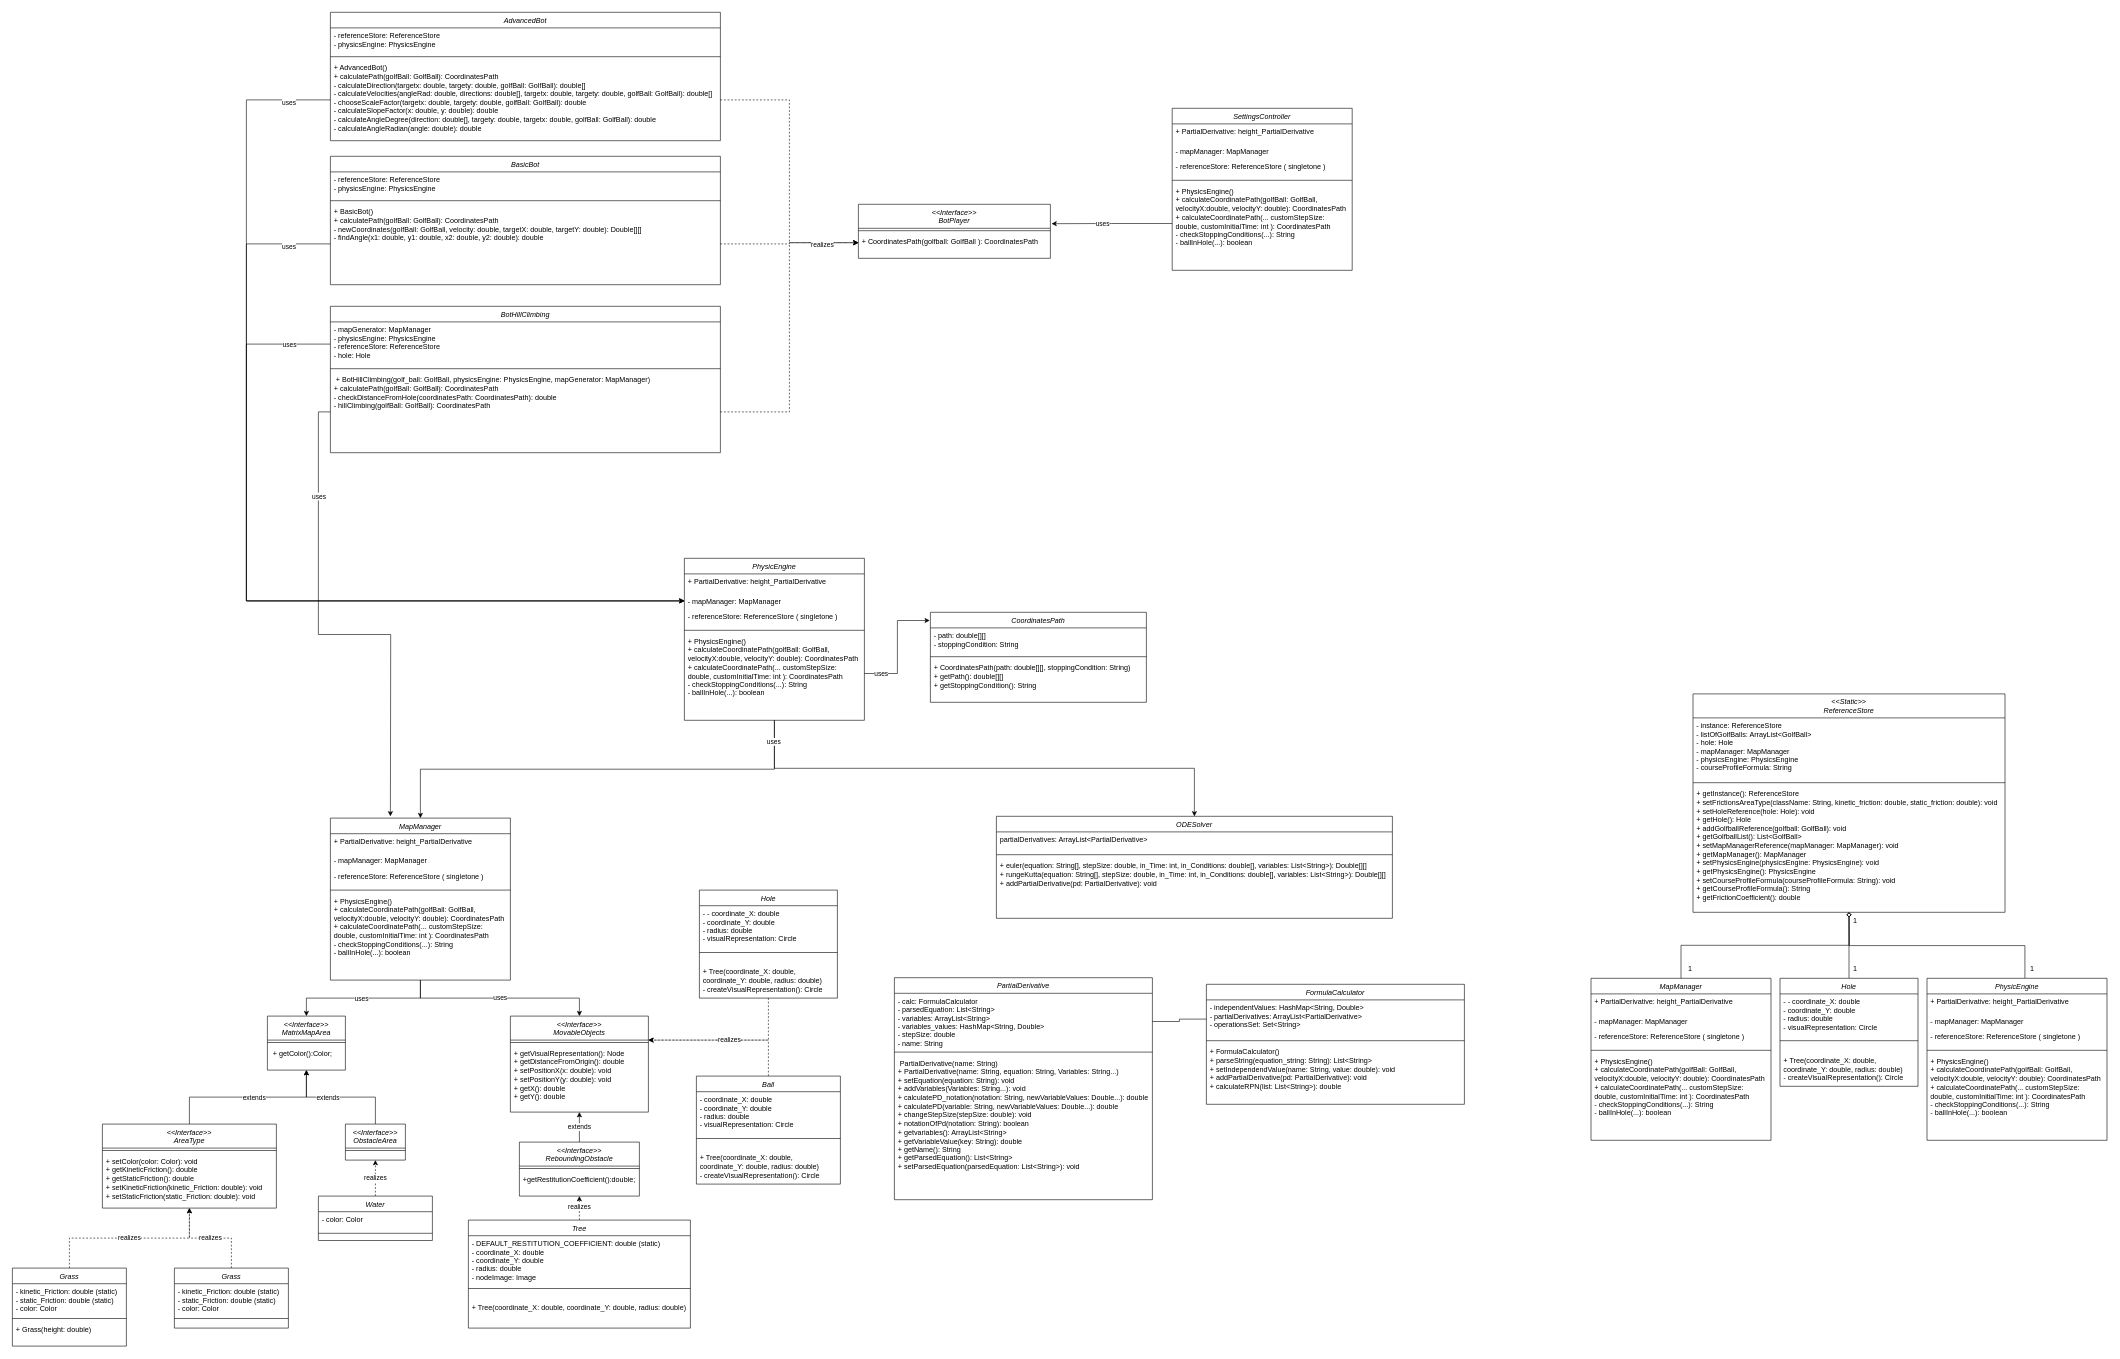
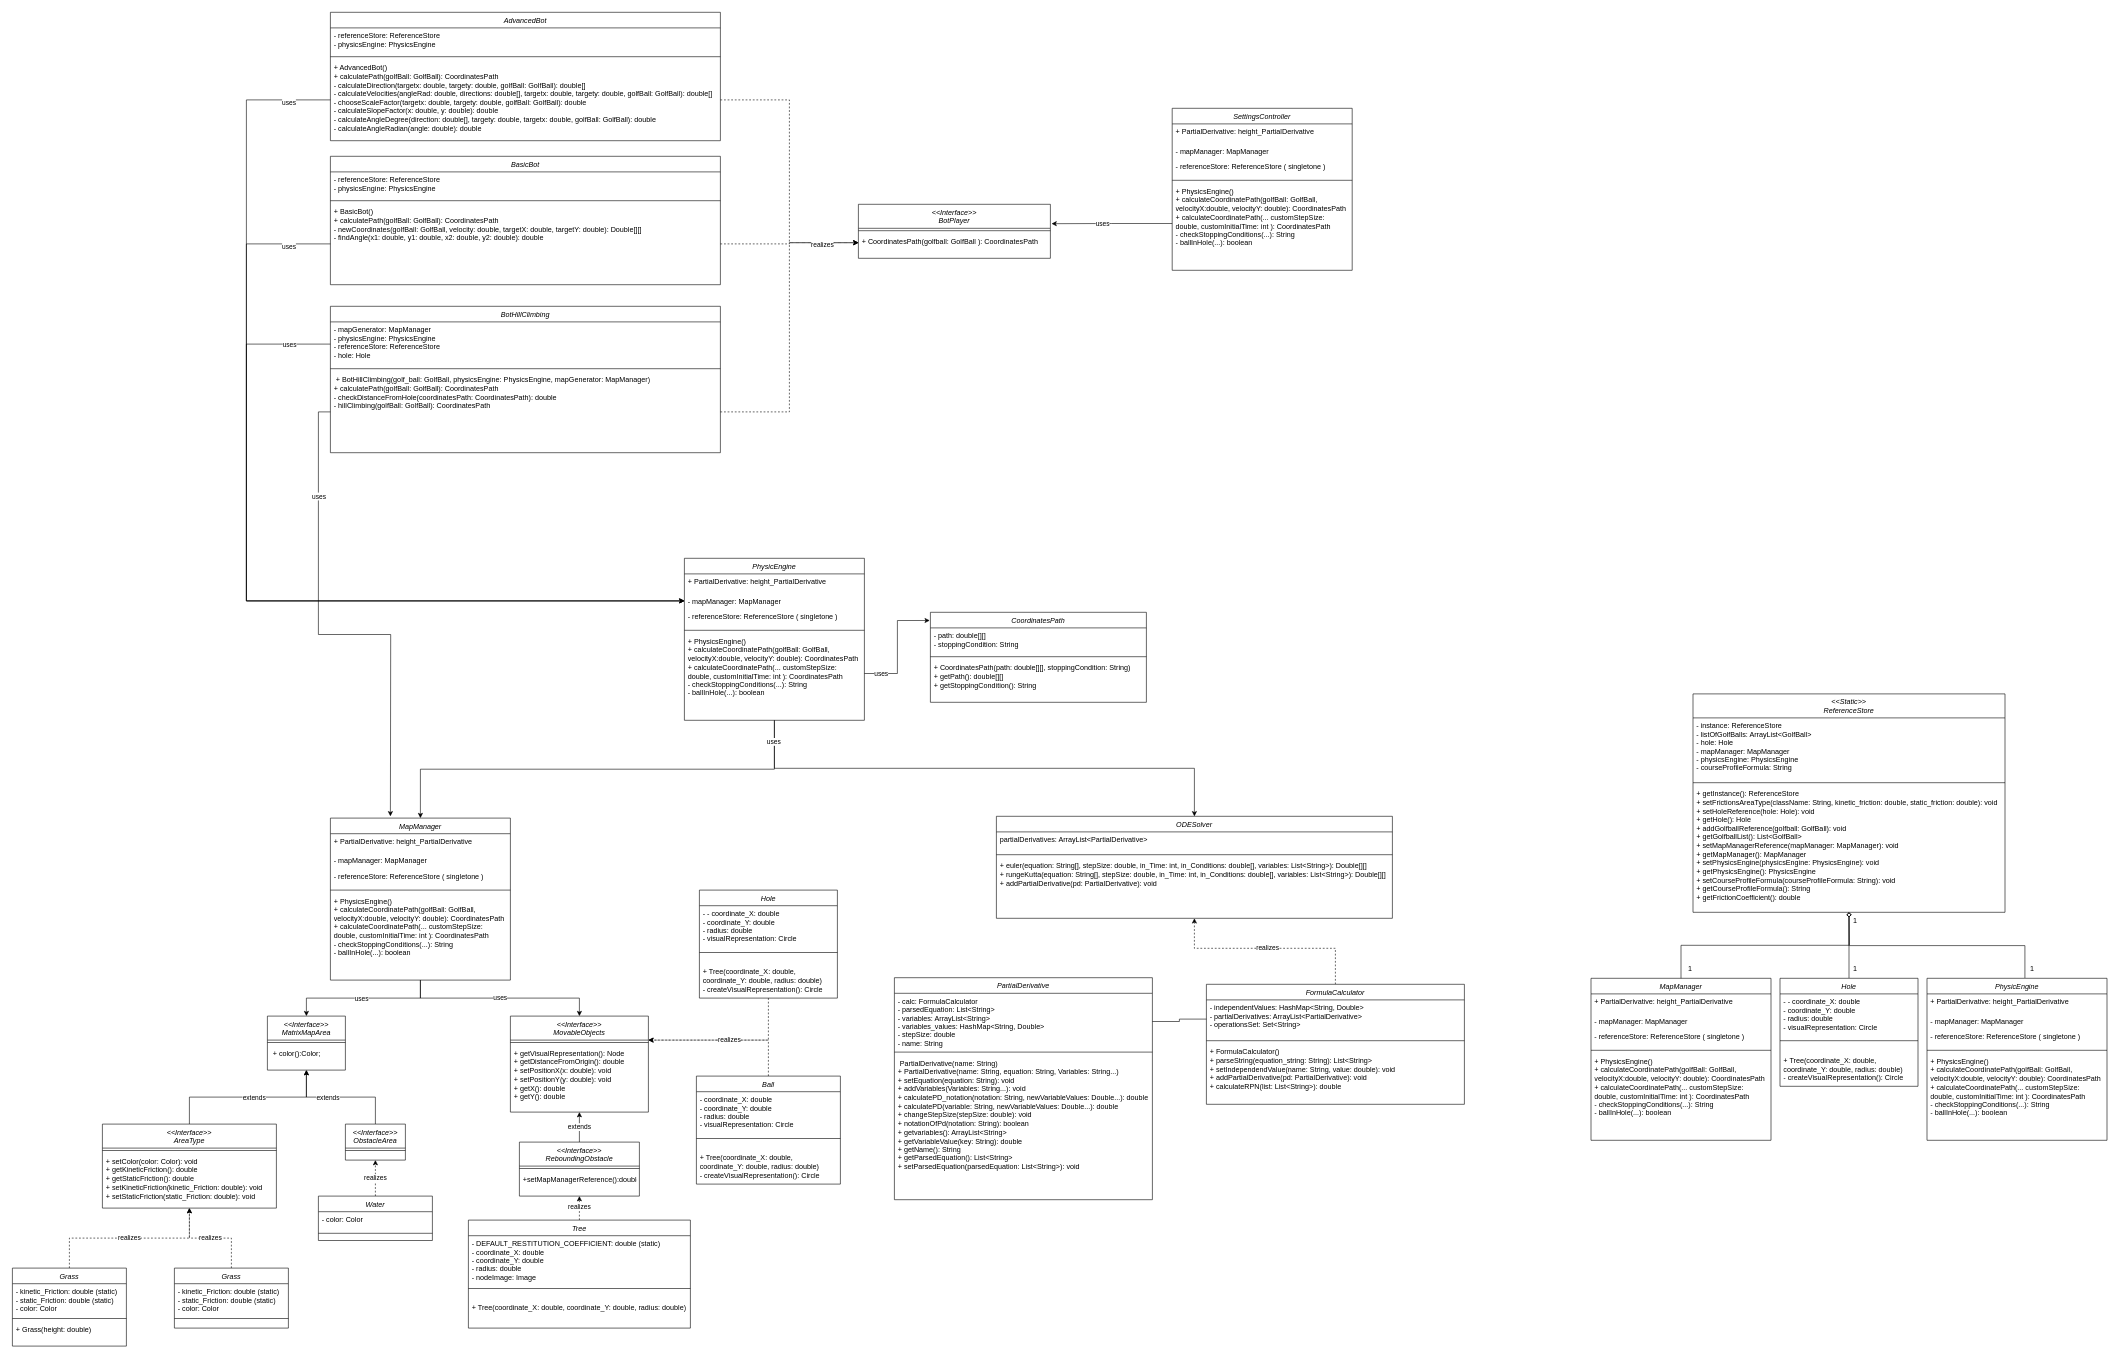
edge "FormulaCalculator" -> "ODESolver": added, label "realizes"
node "+ getColor():Color;": label "+ getColor():Color;" -> "+ color():Color;"
node "+getRestitutionCoefficient():double;": label "+getRestitutionCoefficient():double;" -> "+setMapManagerReference():double;"
